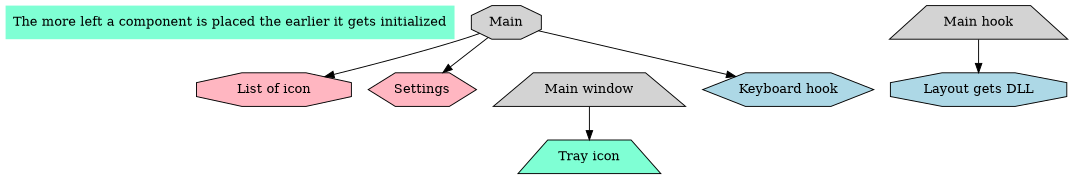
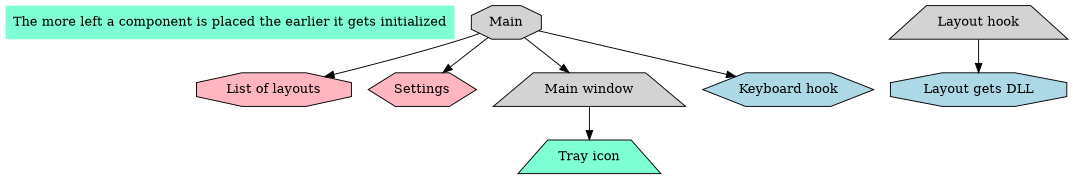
node "Main hook": label "Main hook" -> "Layout hook"
edge "Main" -> "Main window": added
node "List of icon": label "List of icon" -> "List of layouts"
